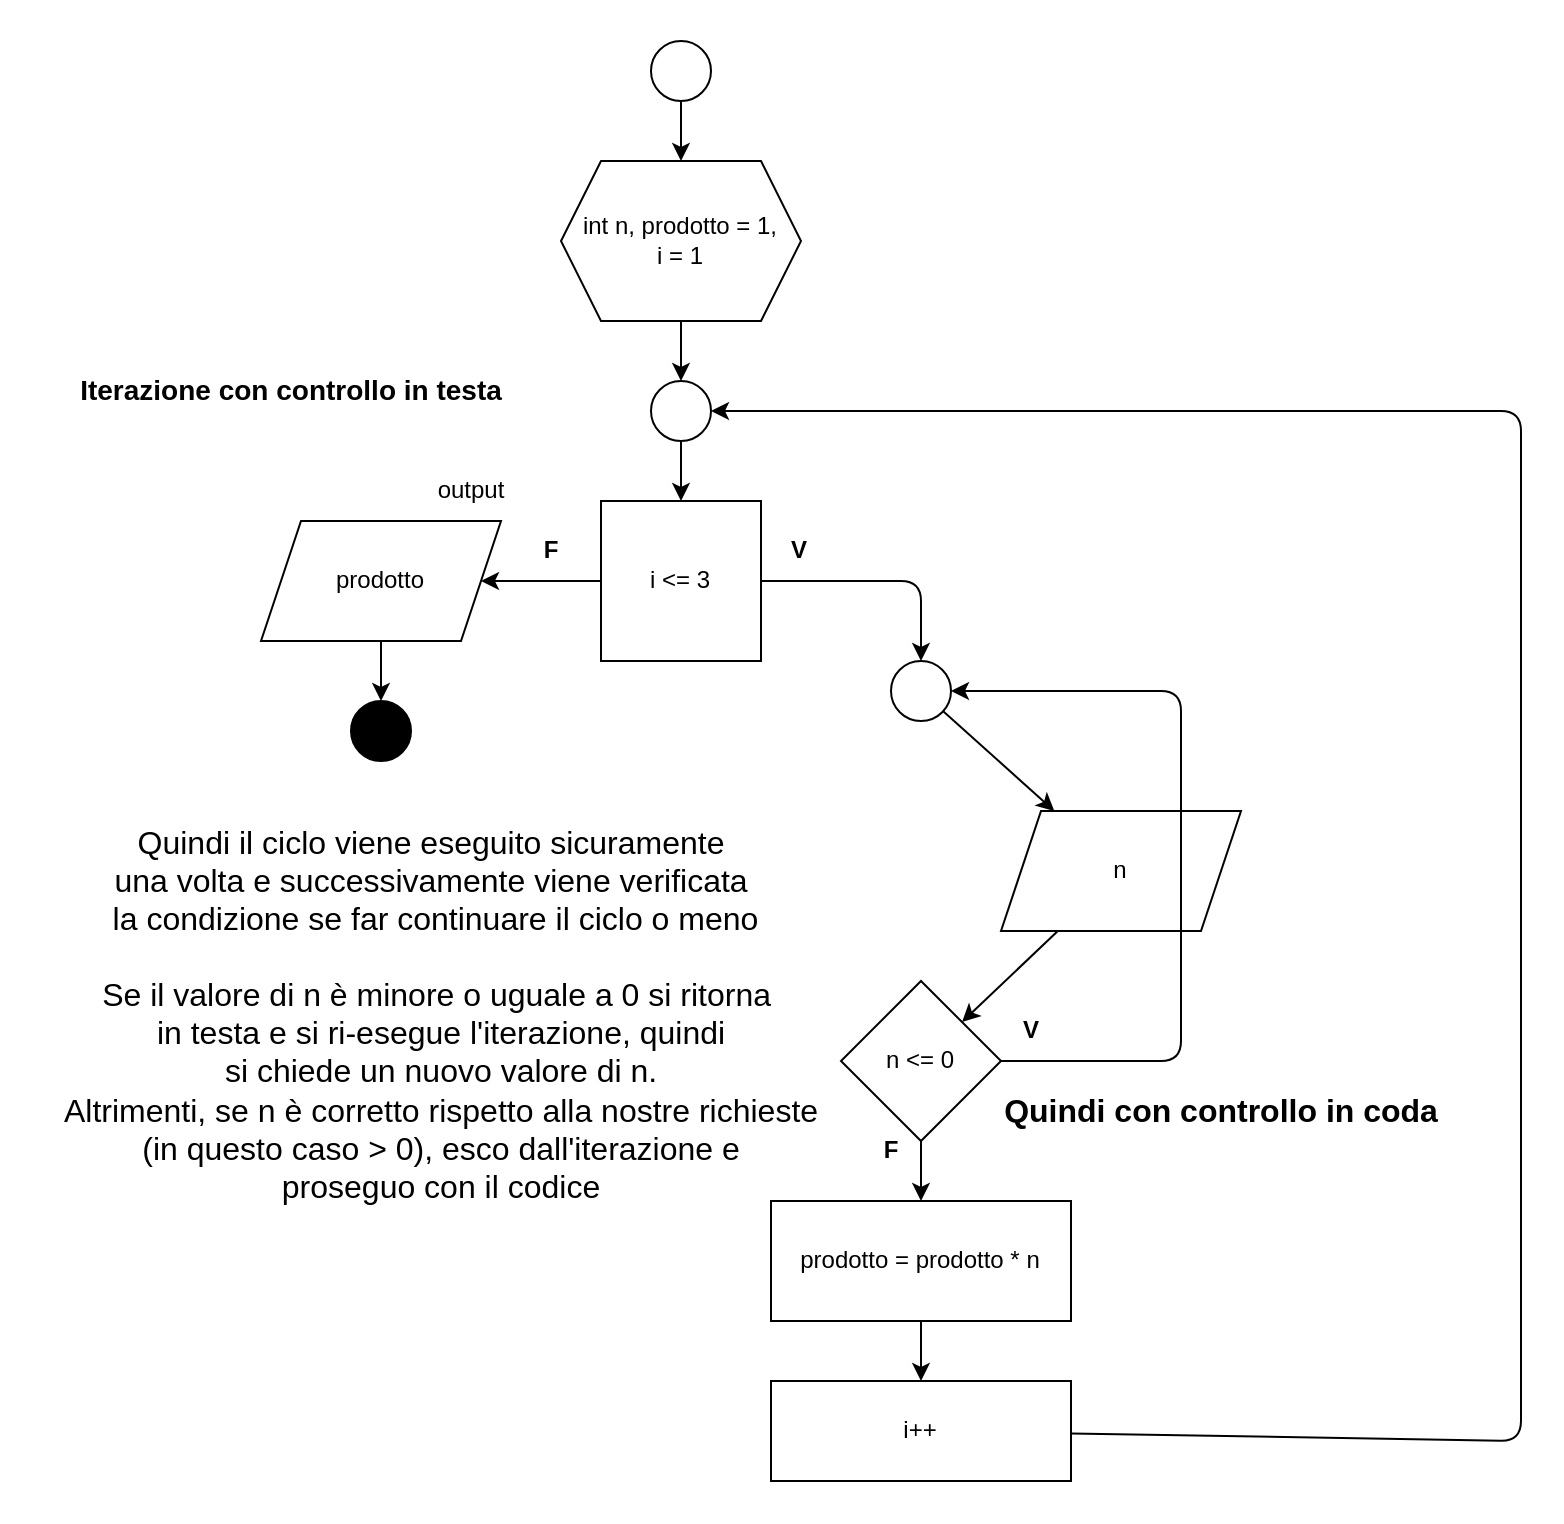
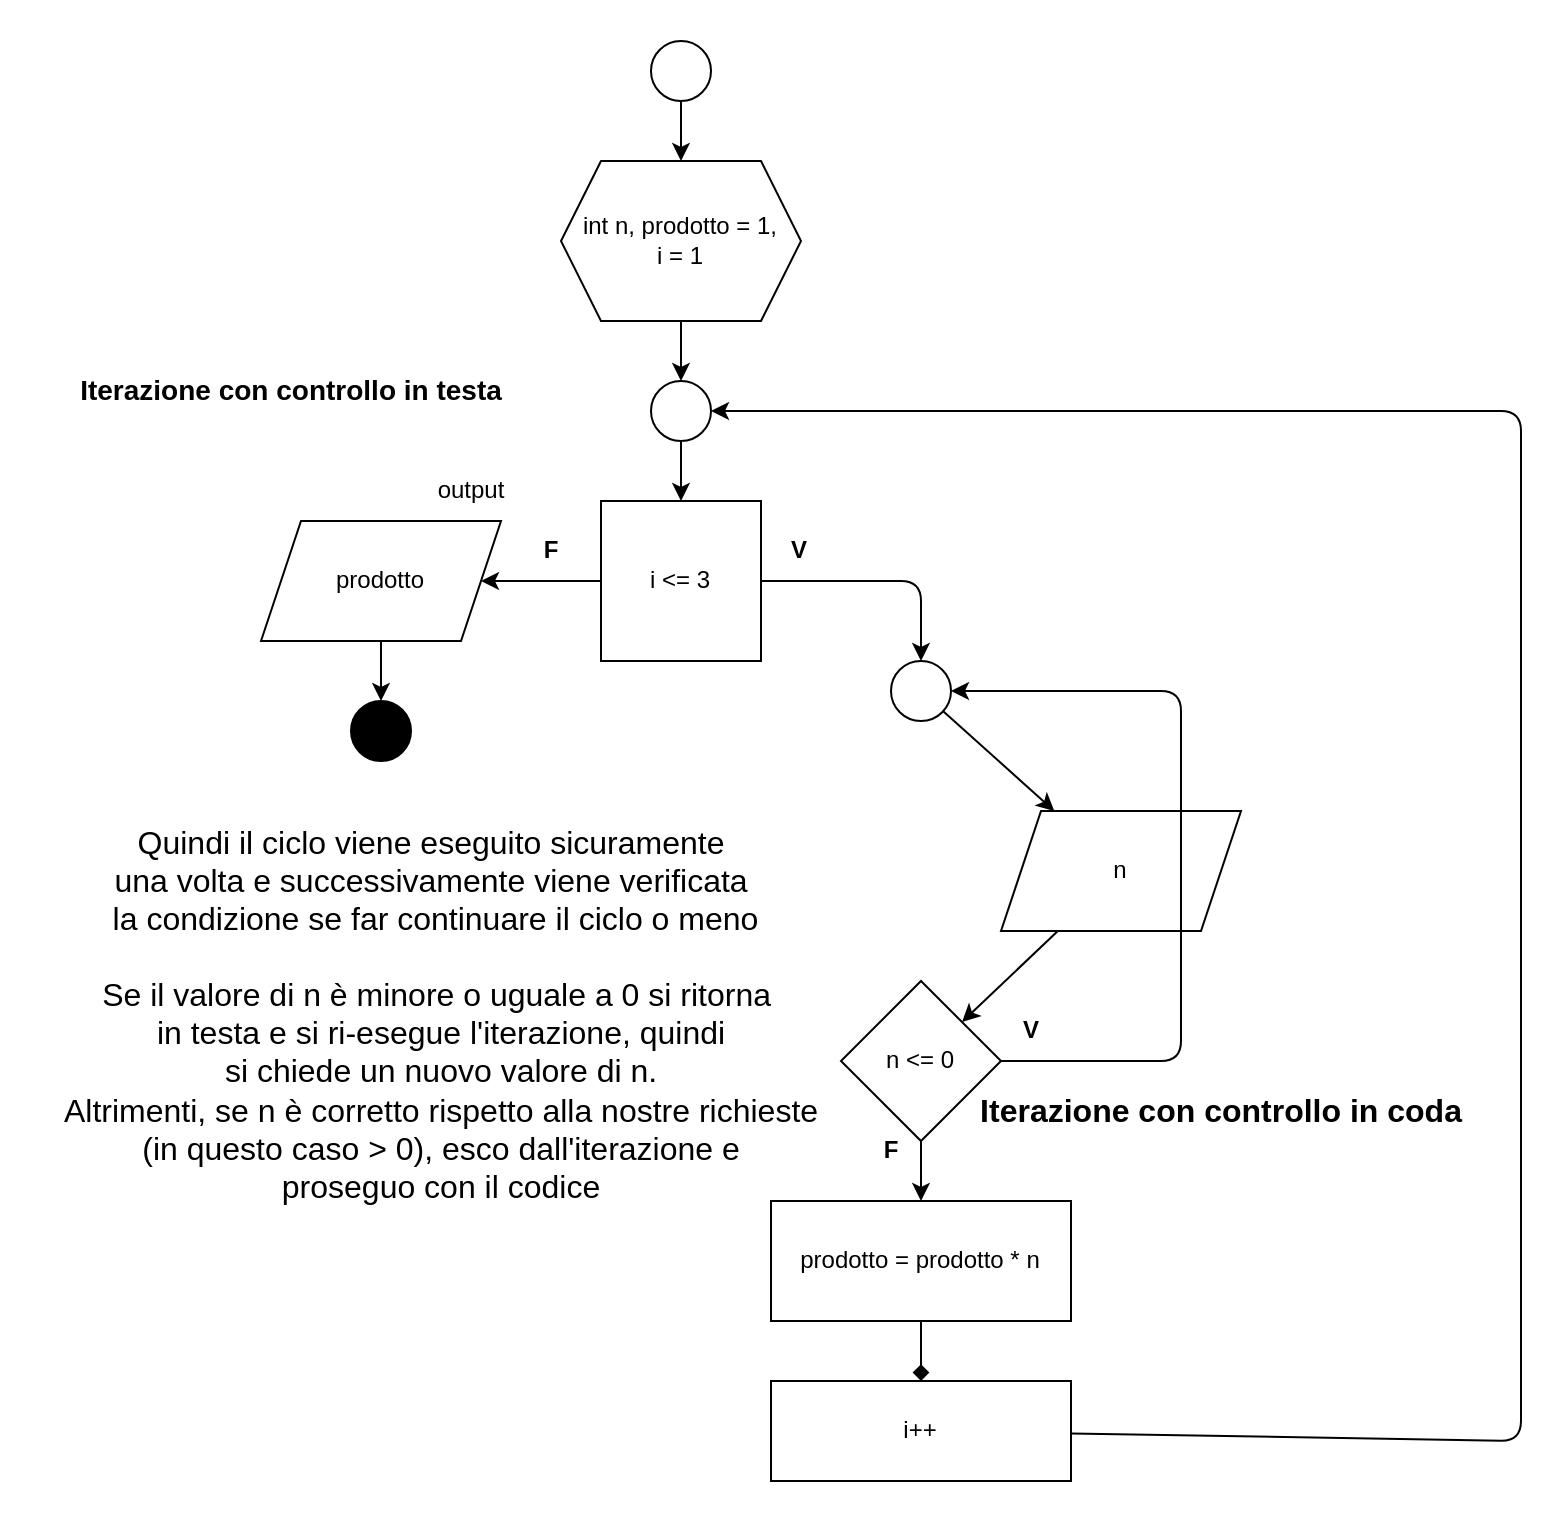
node "Quindi con controllo in coda": label "Quindi con controllo in coda" -> "Iterazione con controllo in coda"
edge "prodotto = prodotto * n" -> "i++": arrowhead classic -> diamond
